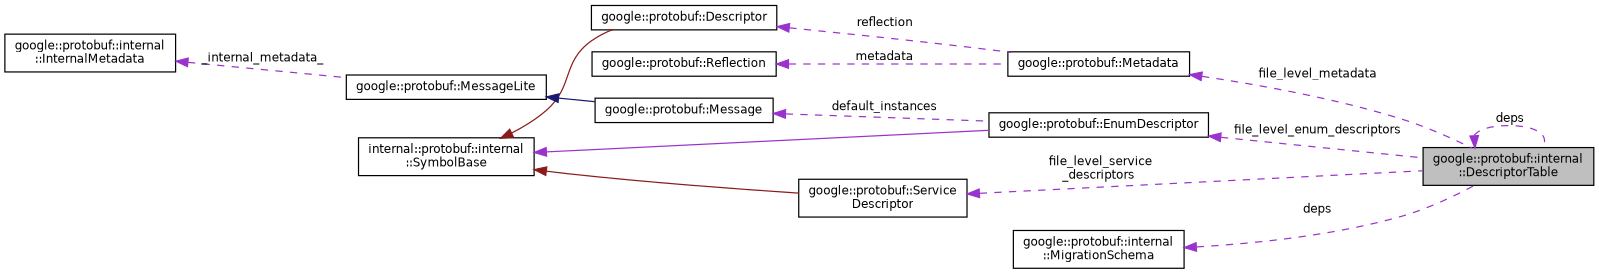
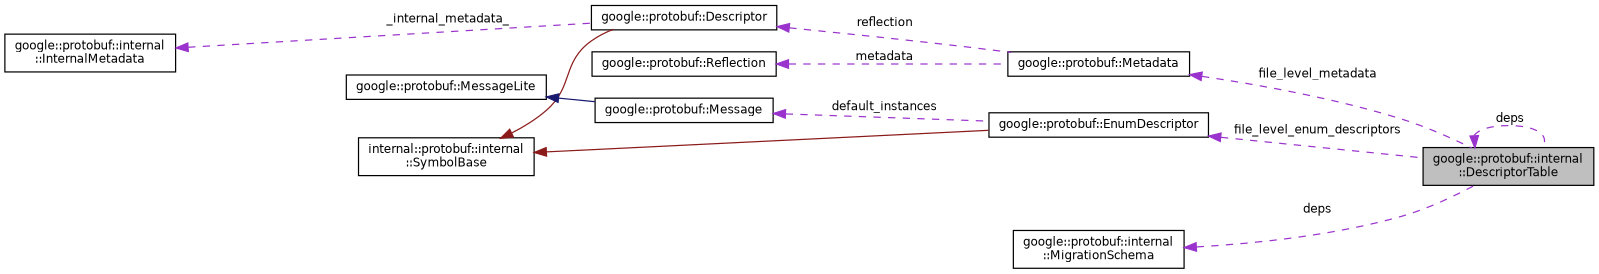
edge "google::protobuf::MessageLite" -> "google::protobuf::internal ::InternalMetadata": now "google::protobuf::Descriptor" -> "google::protobuf::internal ::InternalMetadata"
edge "google::protobuf::EnumDescriptor" -> "internal::protobuf::internal ::SymbolBase": color darkorchid3 -> firebrick4
node "google::protobuf::Service Descriptor": removed
